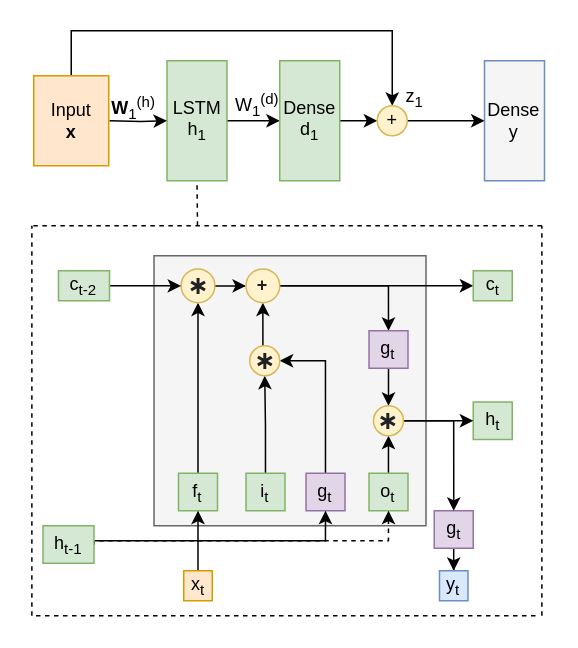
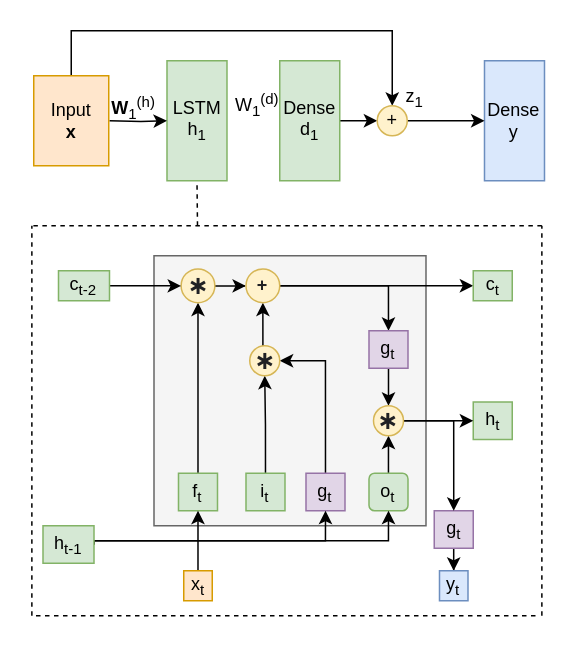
edge "LSTM h1" -> "Dense d1": removed
node "Dense y": fillcolor #f5f5f5 -> #dae8fc
node "ot": shape rectangle -> rounded rectangle
edge "ht-1" -> "ot": style dashed -> solid
